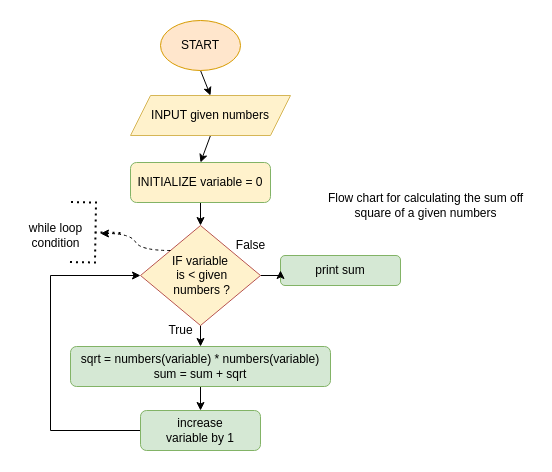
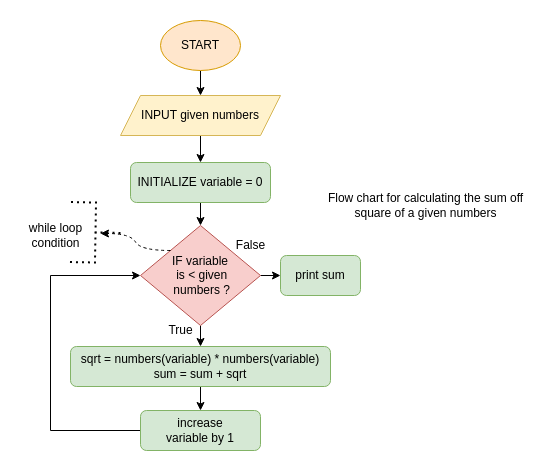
node "INPUT given numbers": moved (211, 116) -> (201, 116)
node "INITIALIZE variable = 0": fillcolor #fff2cc -> #d5e8d4
node "print sum": size 120x30 -> 80x40
node "IF variable is < given numbers ?": fillcolor #fff2cc -> #f8cecc
